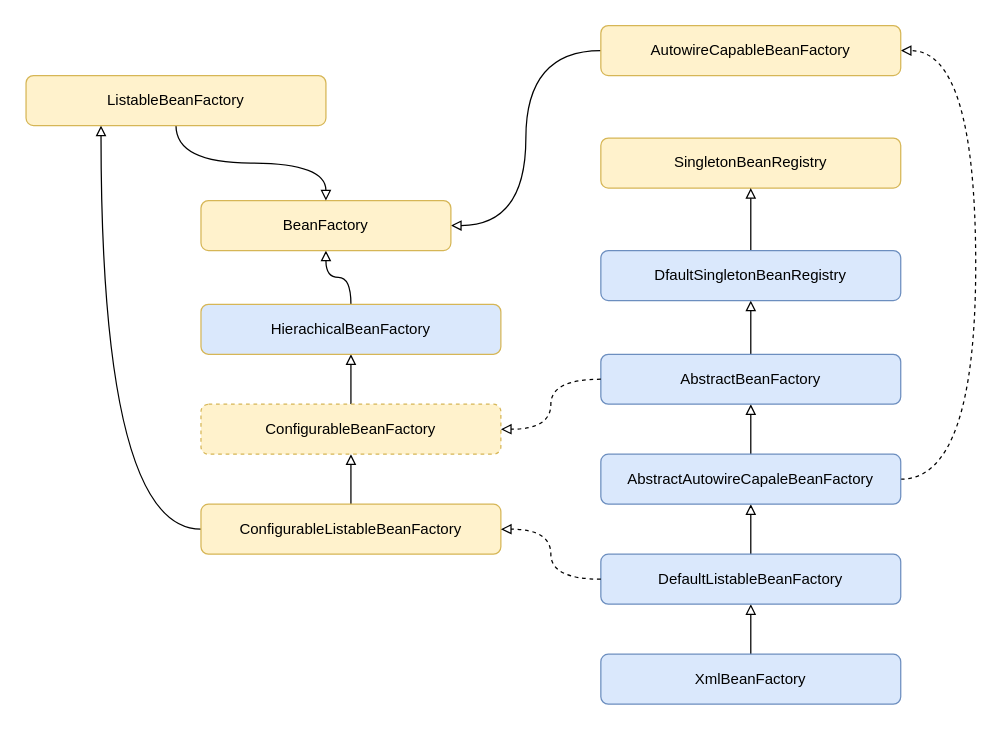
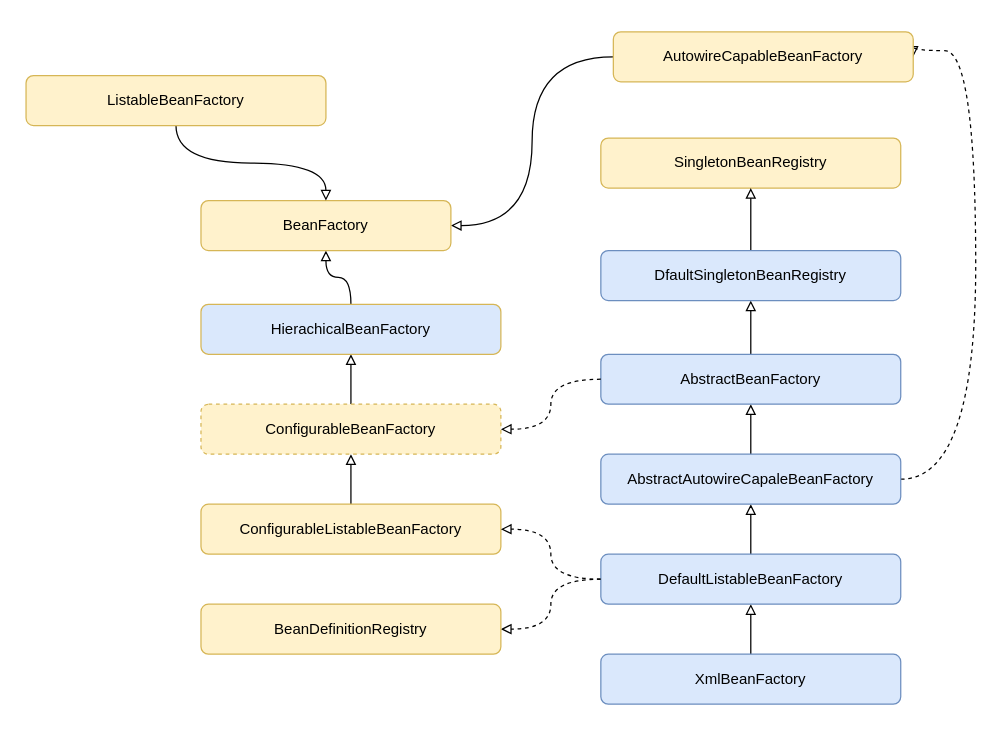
node "AutowireCapableBeanFactory": moved (751, 51) -> (763, 57)
edge "ConfigurableListableBeanFactory" -> "ListableBeanFactory": removed
edge "DefaultListableBeanFactory" -> "BeanDefinitionRegistry": added
node "BeanDefinitionRegistry": added
